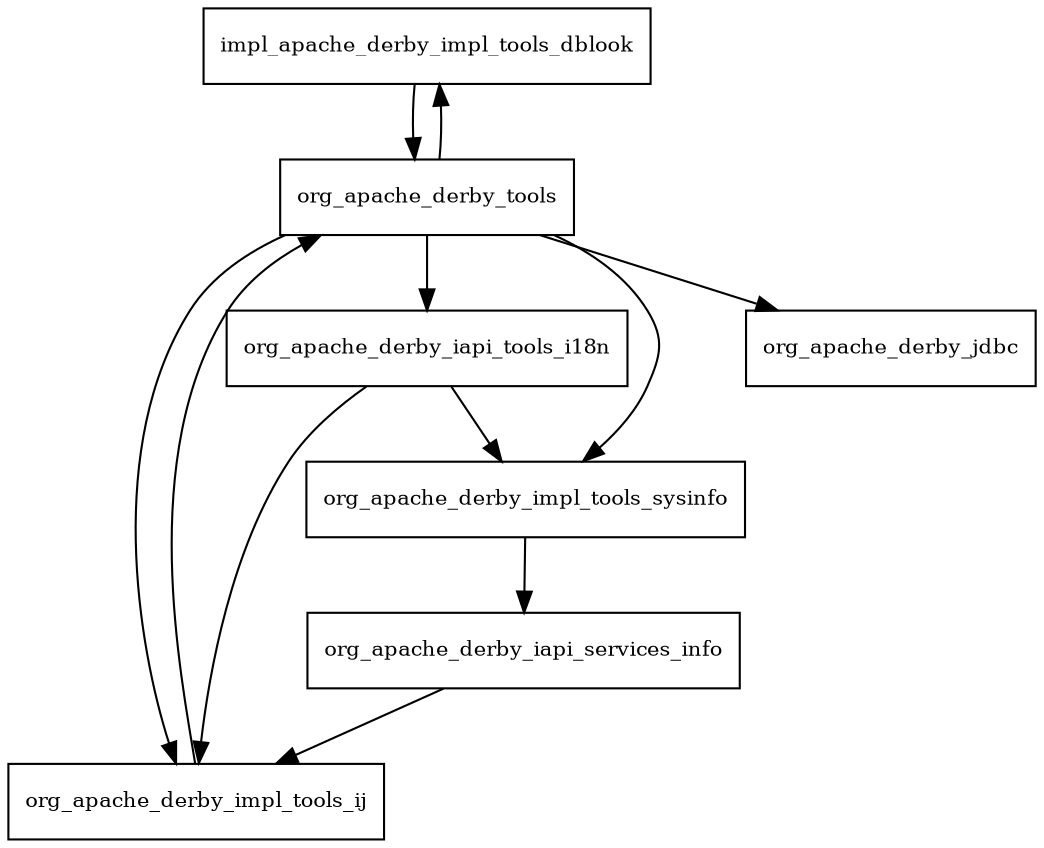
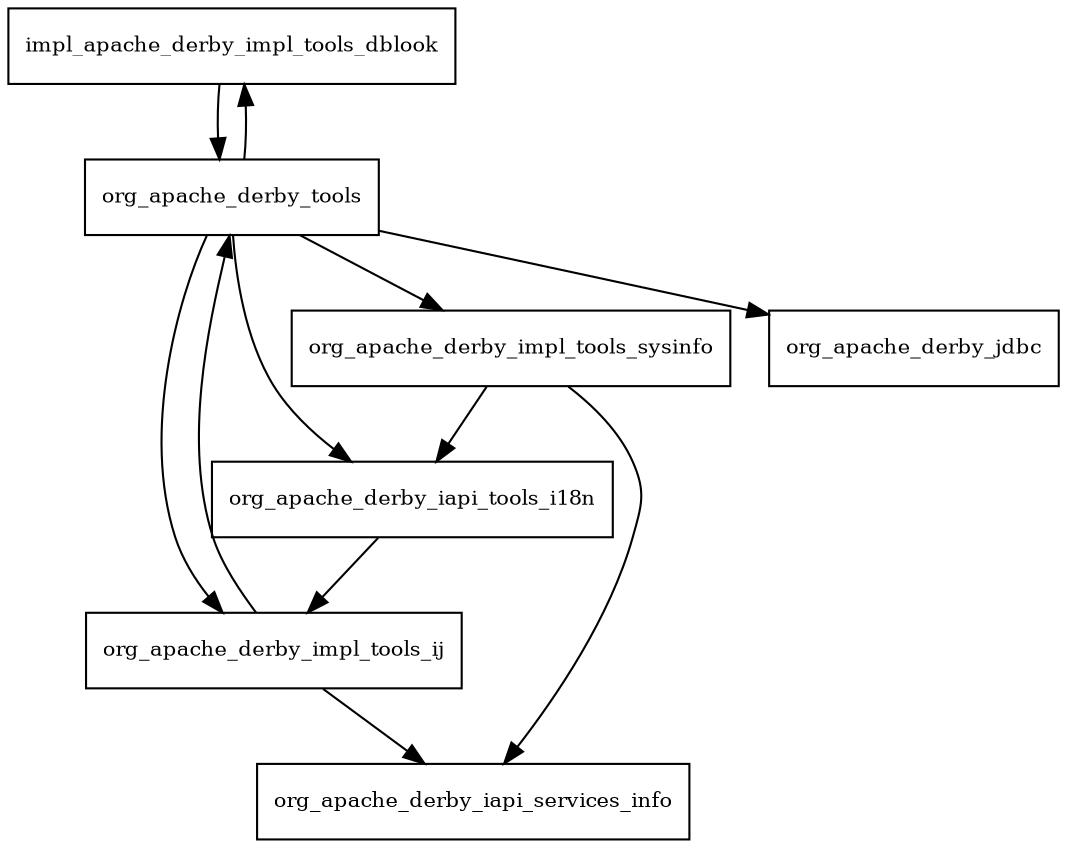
edge "org_apache_derby_iapi_tools_i18n" -> "org_apache_derby_impl_tools_sysinfo": reversed
edge "org_apache_derby_iapi_services_info" -> "org_apache_derby_impl_tools_ij": reversed
